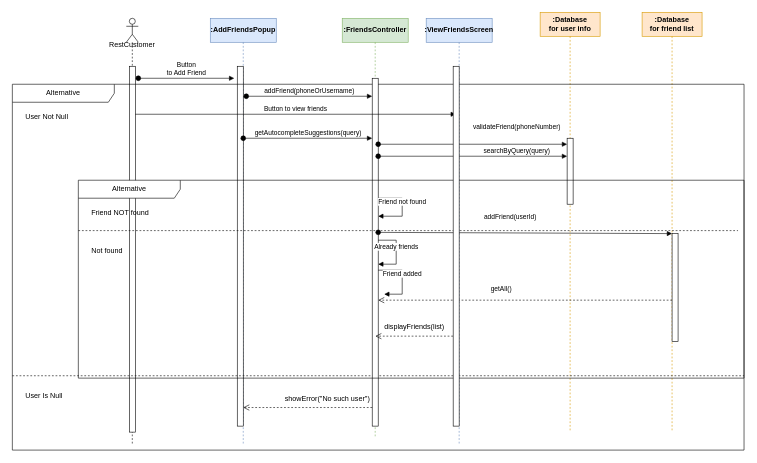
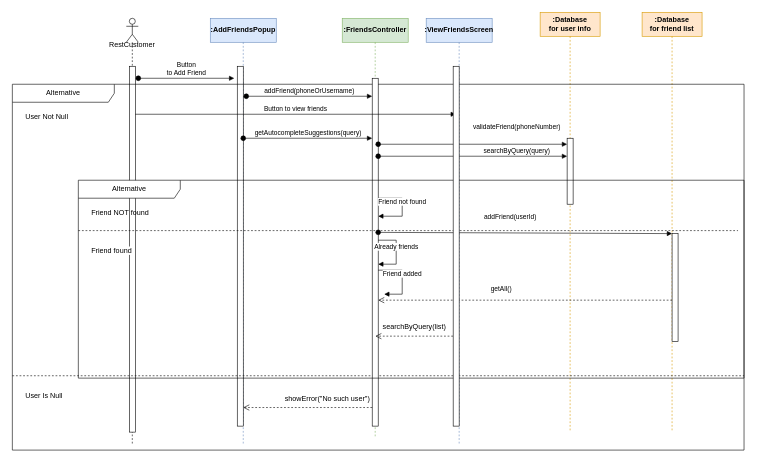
node "Not found": label "Not found" -> "Friend found"
node "displayFriends(list)": label "displayFriends(list)" -> "searchByQuery(list)"
